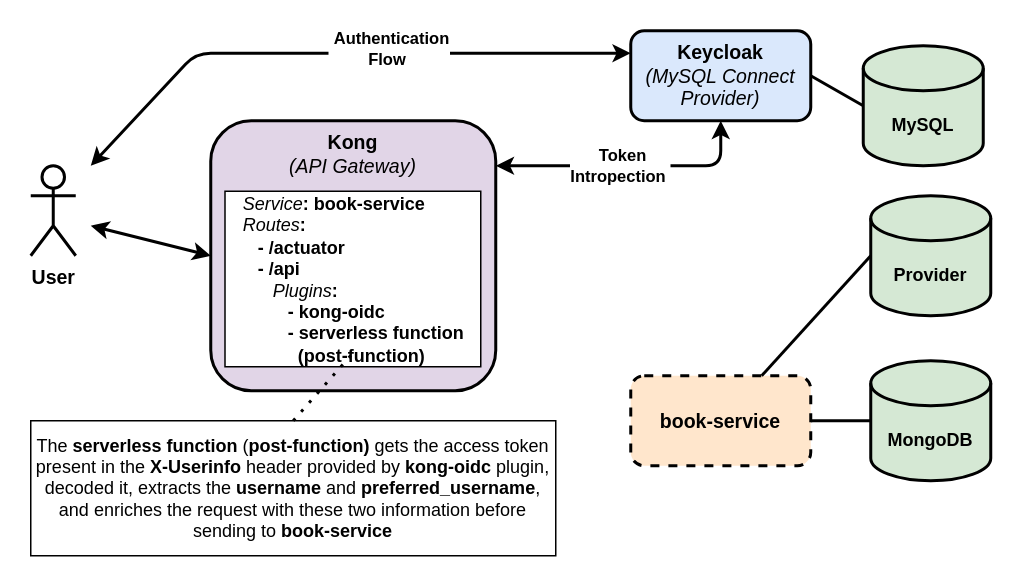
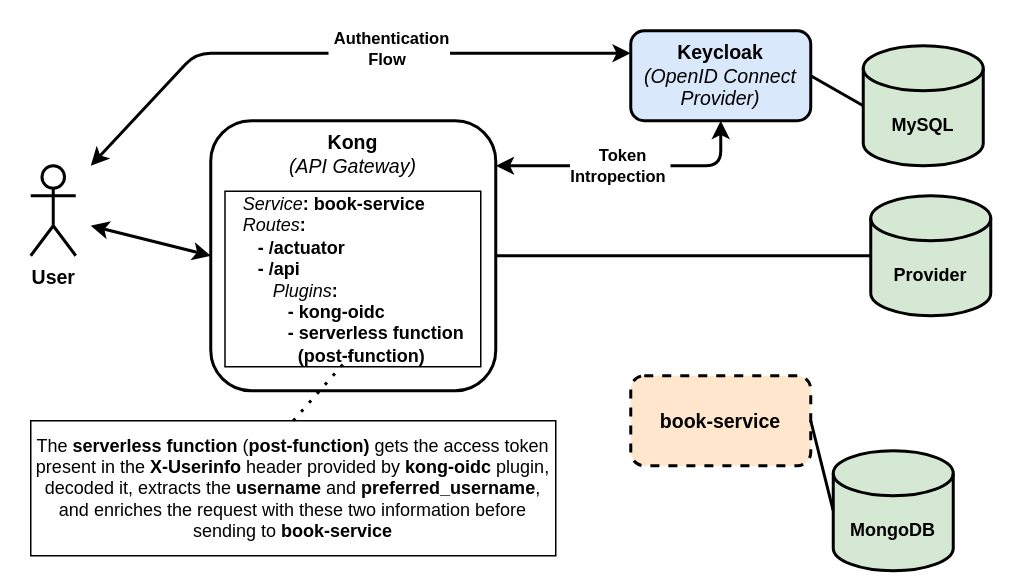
node "Keycloak (MySQL Connect Provider)": label "Keycloak (MySQL Connect Provider)" -> "Keycloak (OpenID Connect Provider)"
node "Kong (API Gateway)": fillcolor #e1d5e7 -> #ffffff
edge "Provider" -- "book-service": now "Provider" -- "Kong (API Gateway)"
node "MongoDB": moved (931, 421) -> (893, 511)
